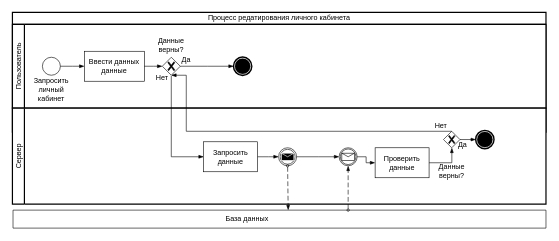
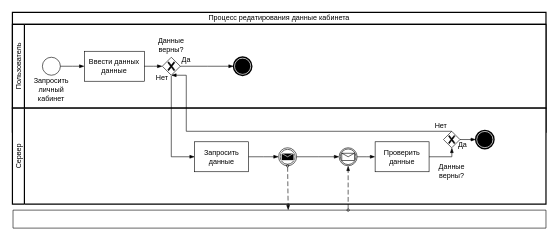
node "Процесс редатирования личного кабинета": label "Процесс редатирования личного кабинета" -> "Процесс редатирования данные кабинета"
node "Запросить данные": moved (231, 157) -> (222, 157)
node "Проверить данные": moved (402, 163) -> (402, 157)
node "База данных": removed
